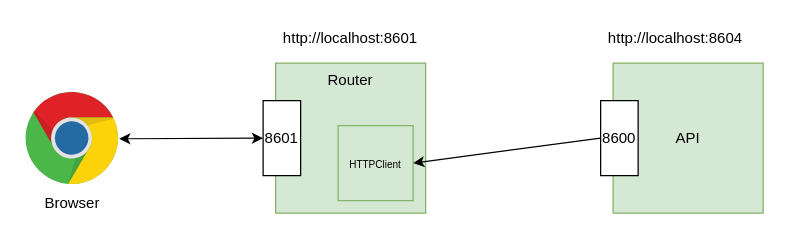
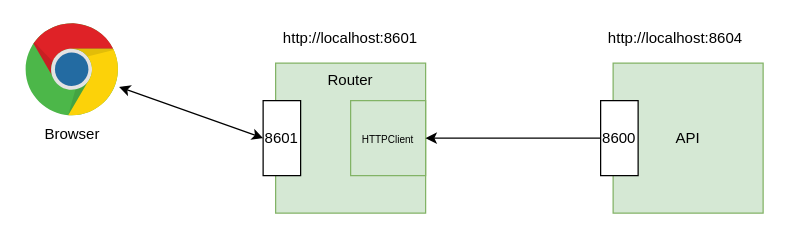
node "Browser": moved (72, 139) -> (72, 70)
node "HTTPClient": moved (376, 163) -> (388, 138)
